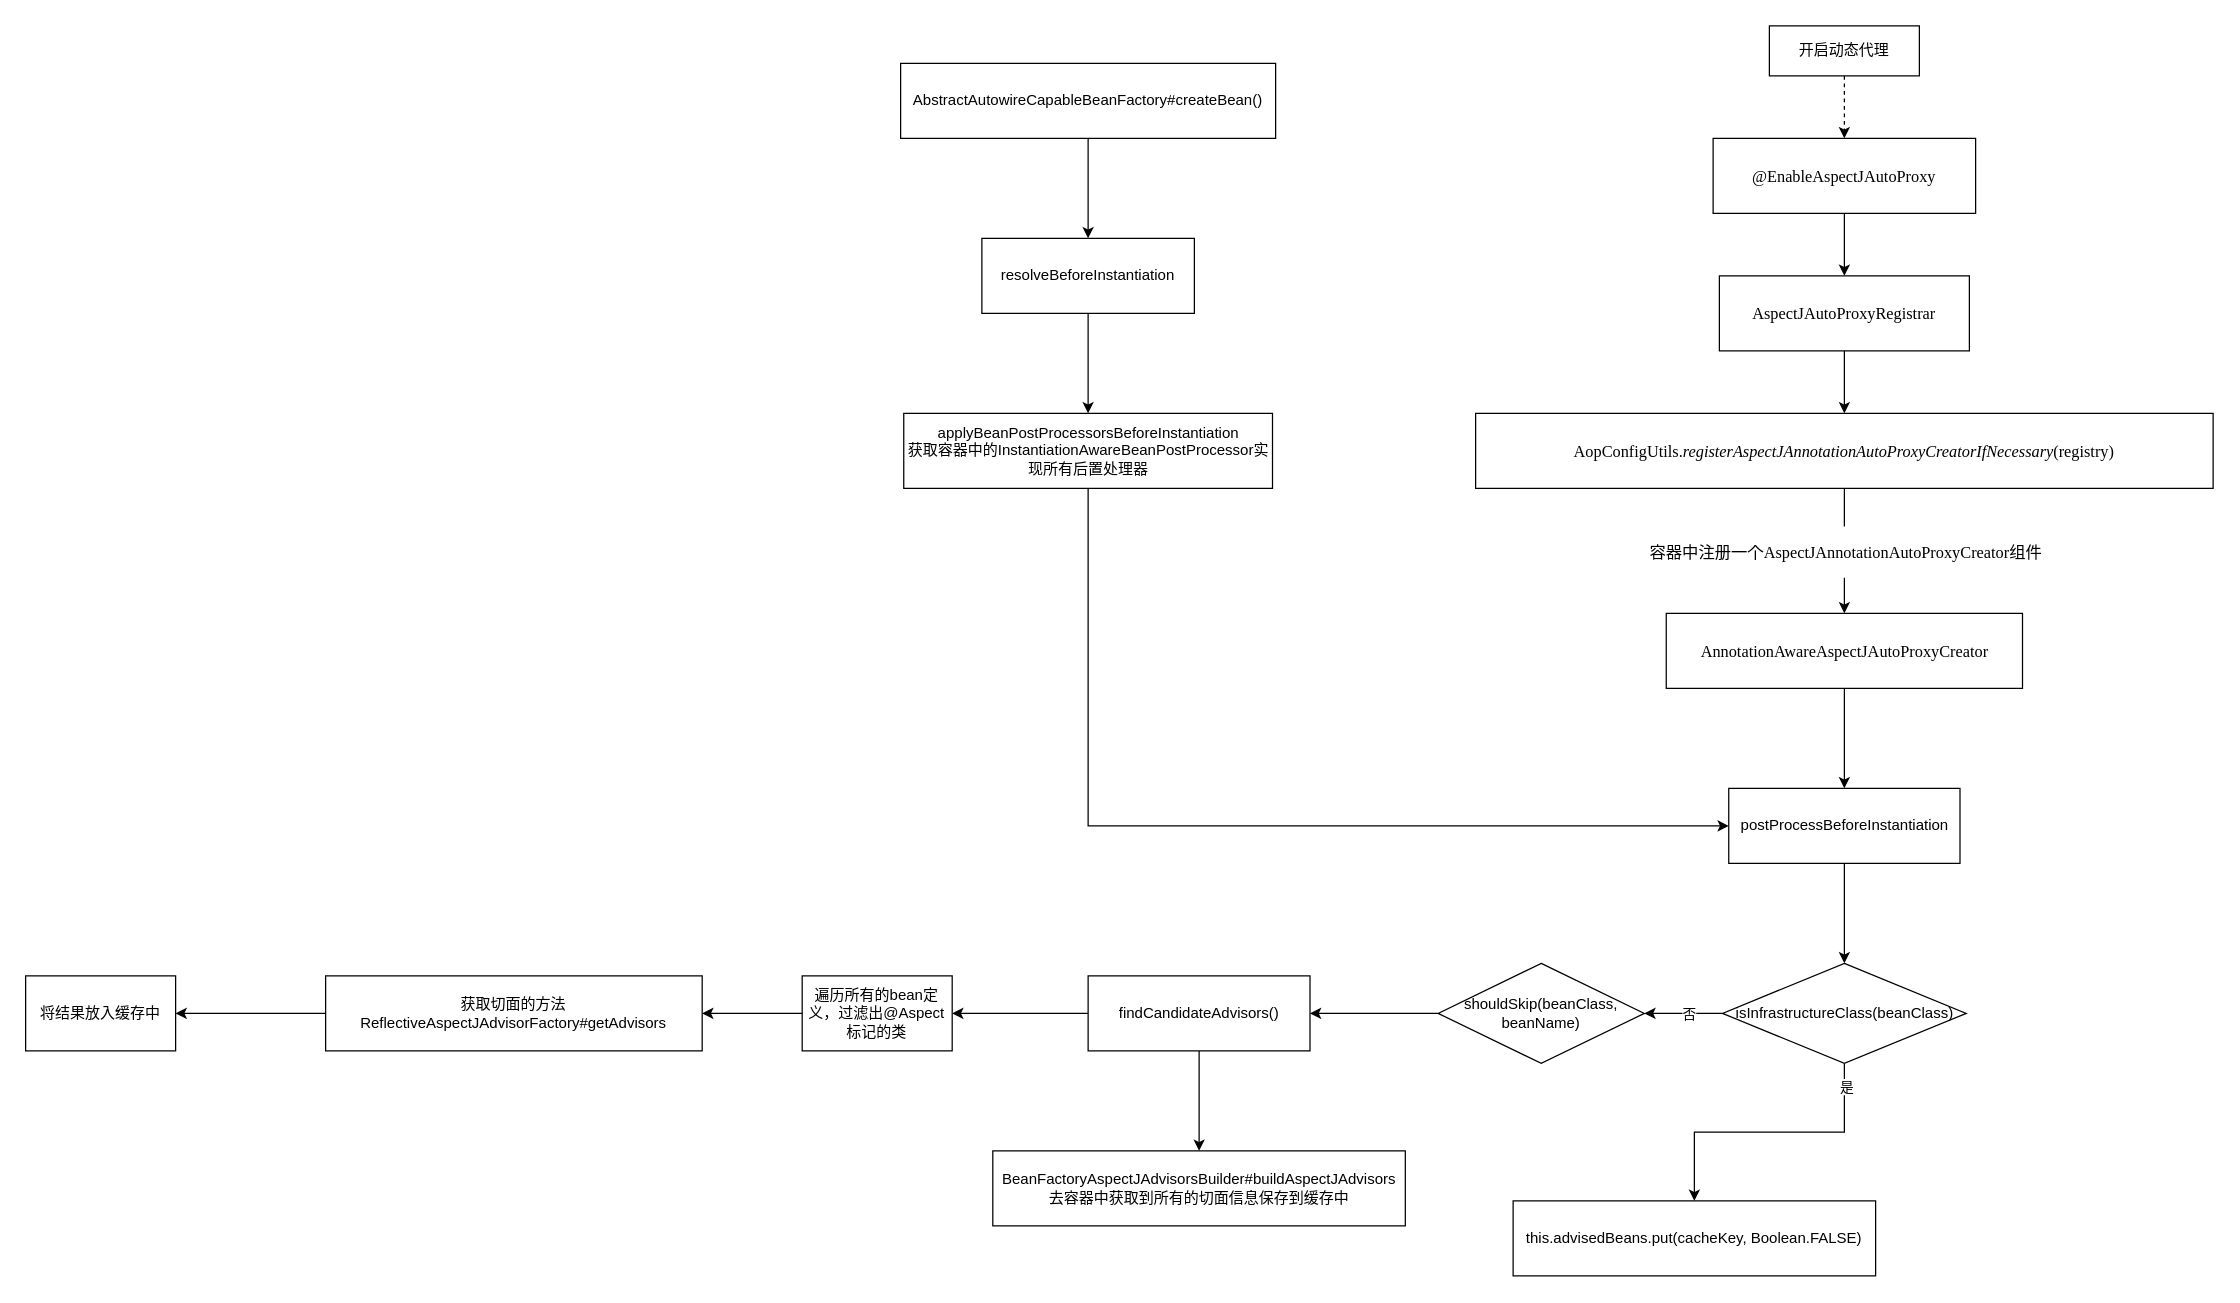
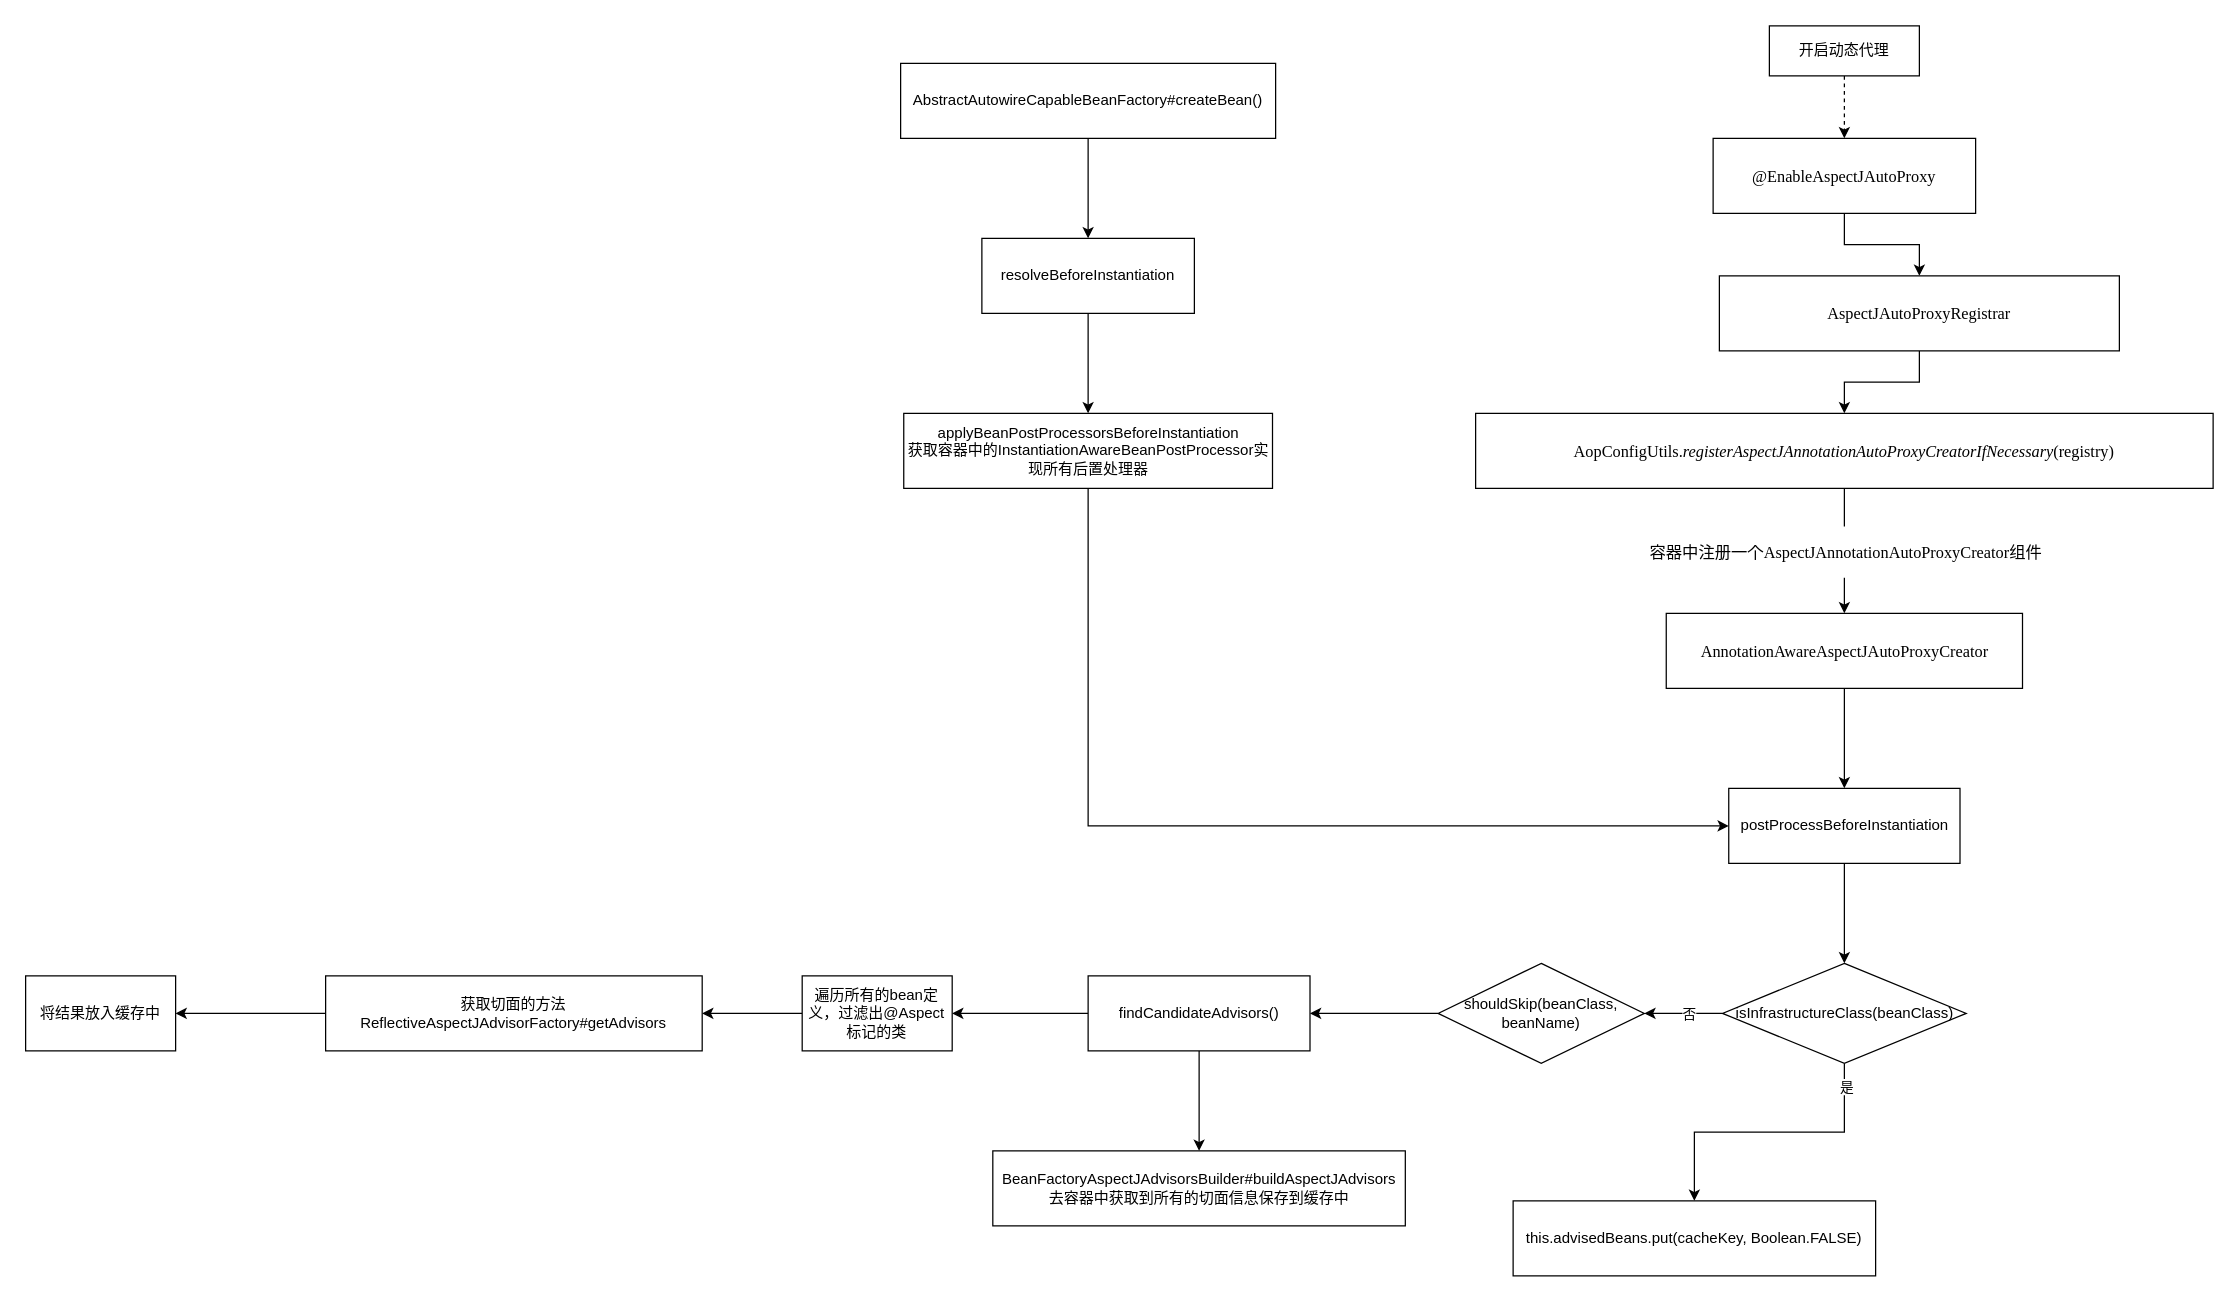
node "AspectJAutoProxyRegistrar": size 250x75 -> 400x75
